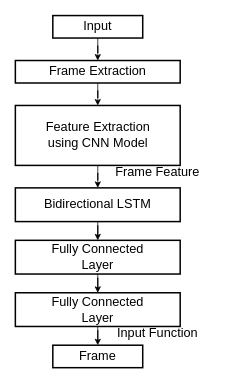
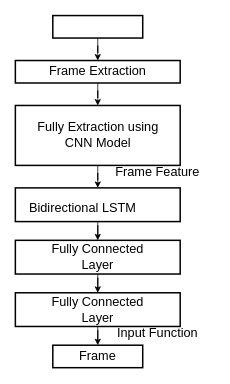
node "Input": removed
node "Feature Extraction using CNN Model": label "Feature Extraction using CNN Model" -> "Fully Extraction using CNN Model"
node "Bidirectional LSTM": moved (98, 205) -> (83, 209)
